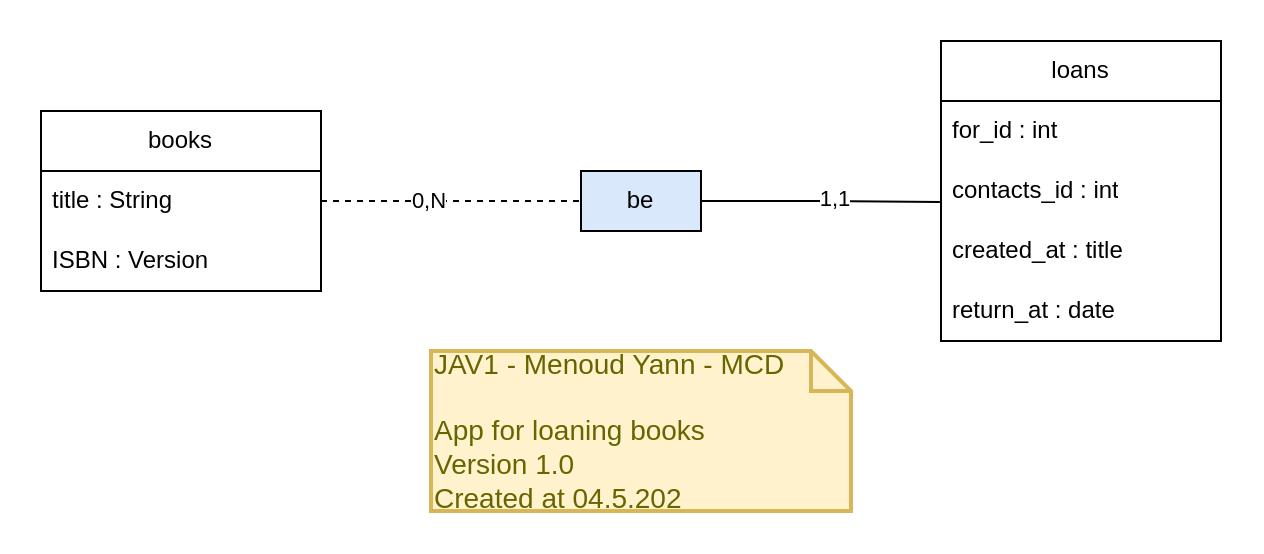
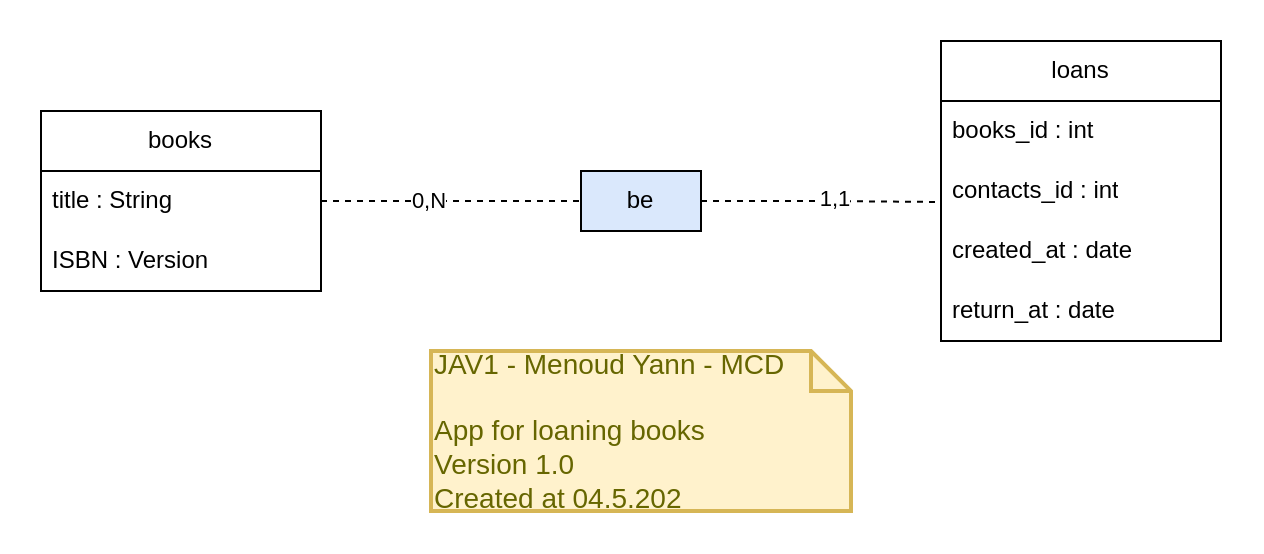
node "for_id : int": label "for_id : int" -> "books_id : int"
edge "contacts_id : int" -- "be": style solid -> dashed
node "created_at : title": label "created_at : title" -> "created_at : date"
